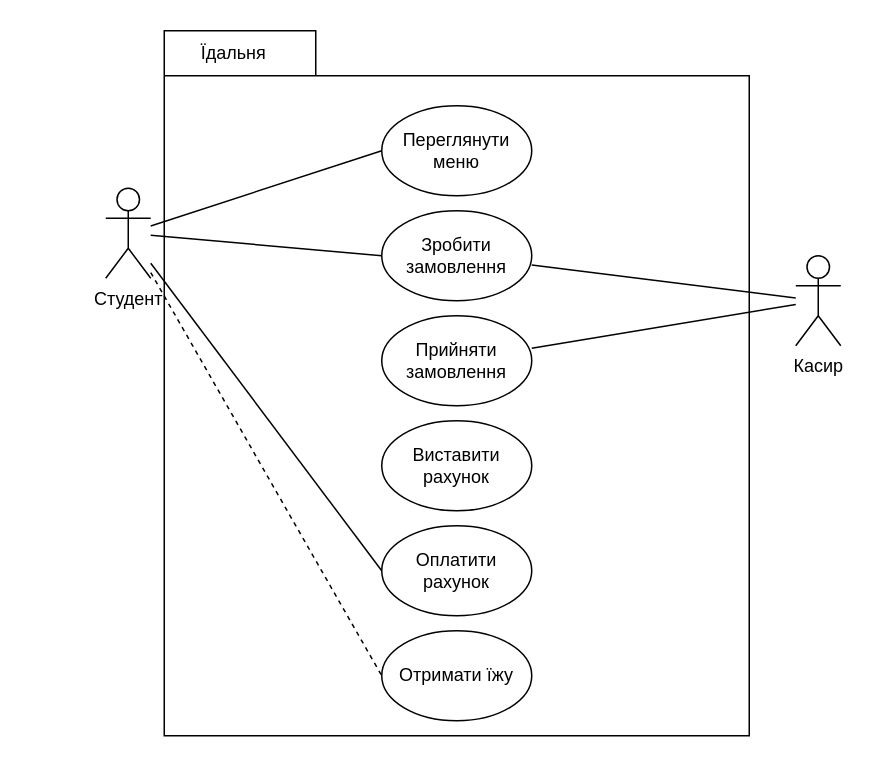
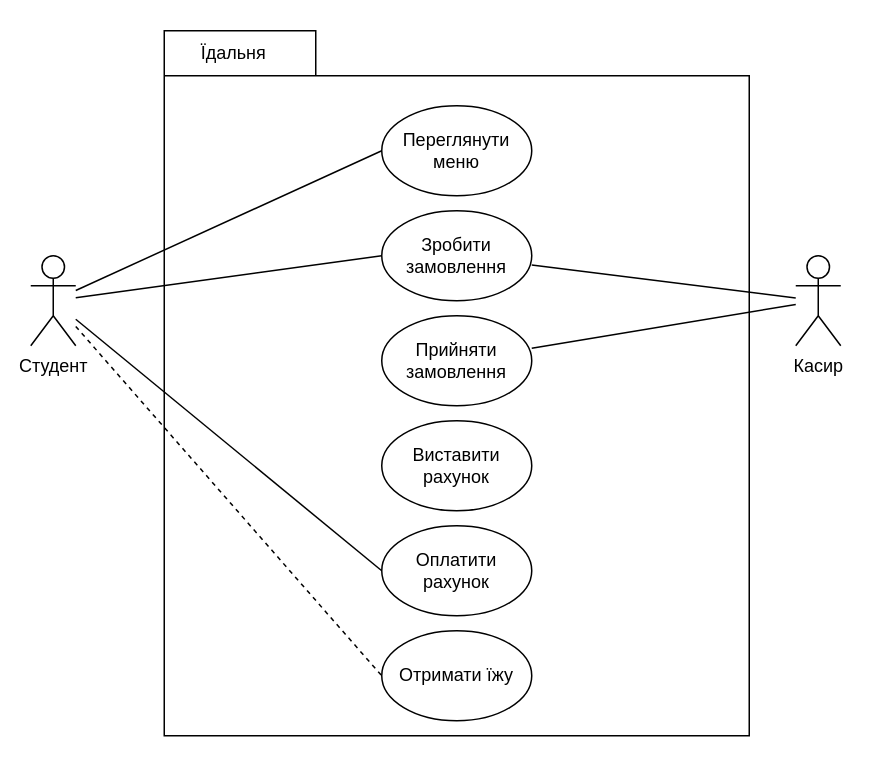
node "Студент": moved (128, 233) -> (53, 301)
